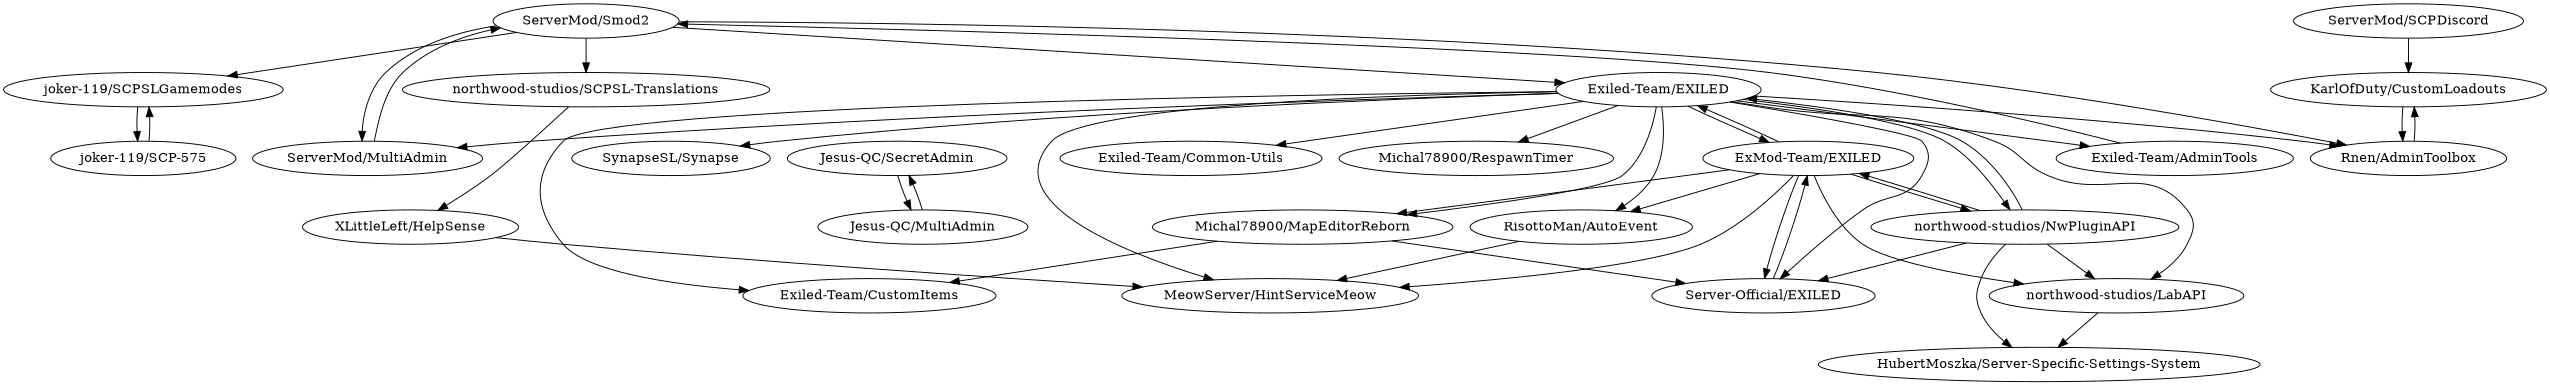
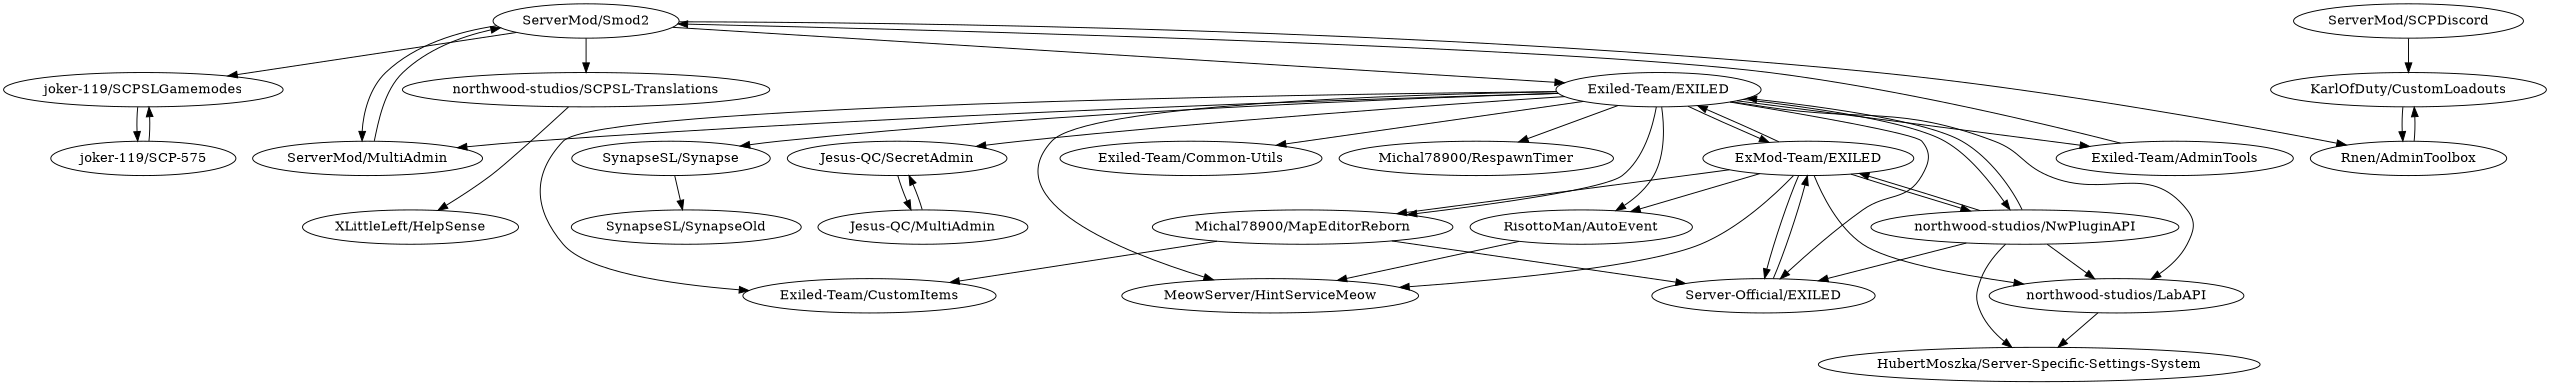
edge "Exiled-Team/EXILED" -> "Rnen/AdminToolbox": now "Exiled-Team/EXILED" -> "Jesus-QC/SecretAdmin"
node "SynapseSL/SynapseOld": added
edge "XLittleLeft/HelpSense" -> "MeowServer/HintServiceMeow": removed
